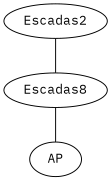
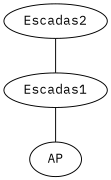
node "Escadas8": label "Escadas8" -> "Escadas1"
